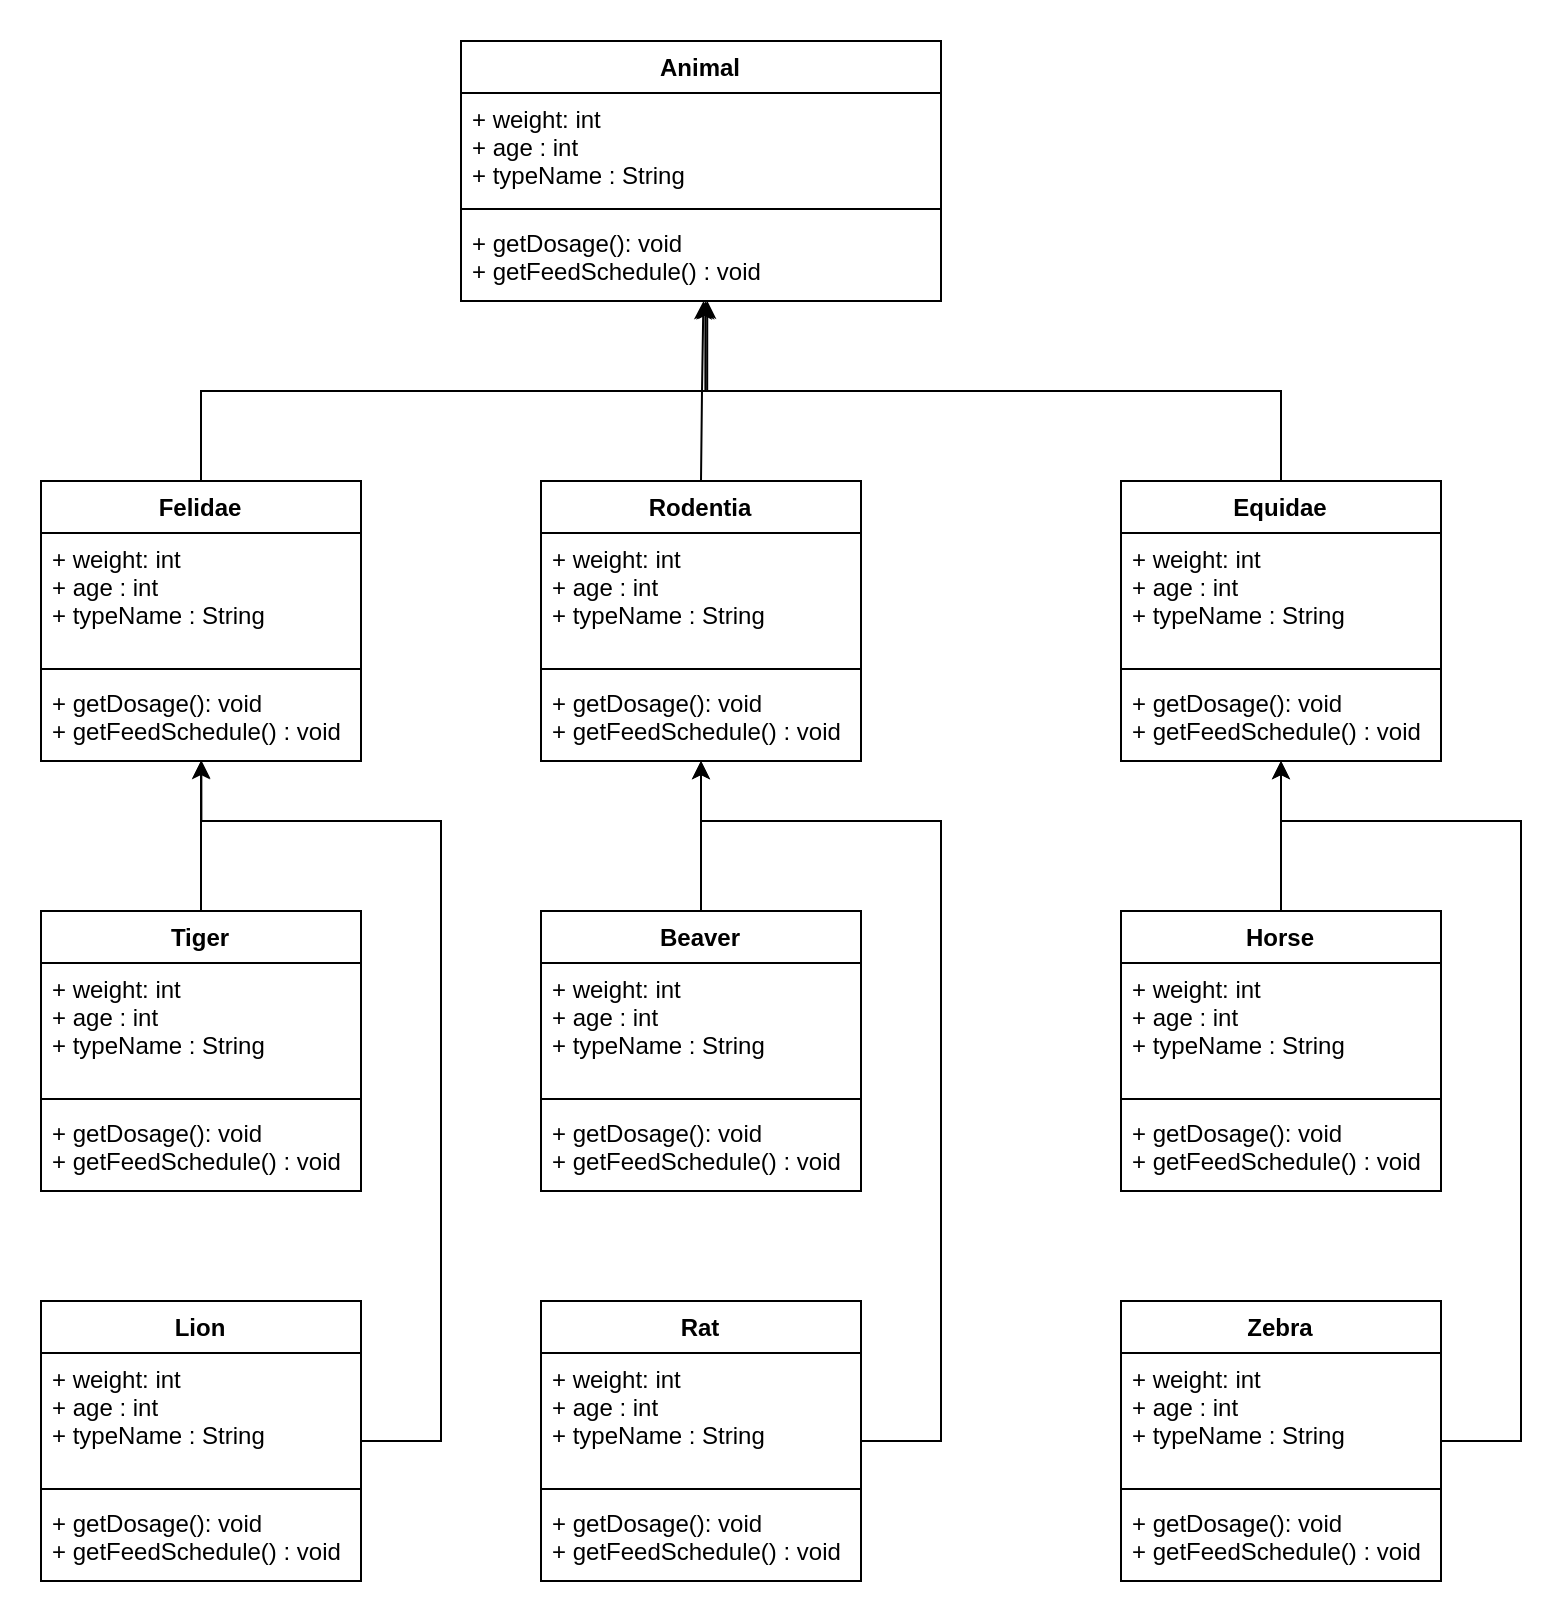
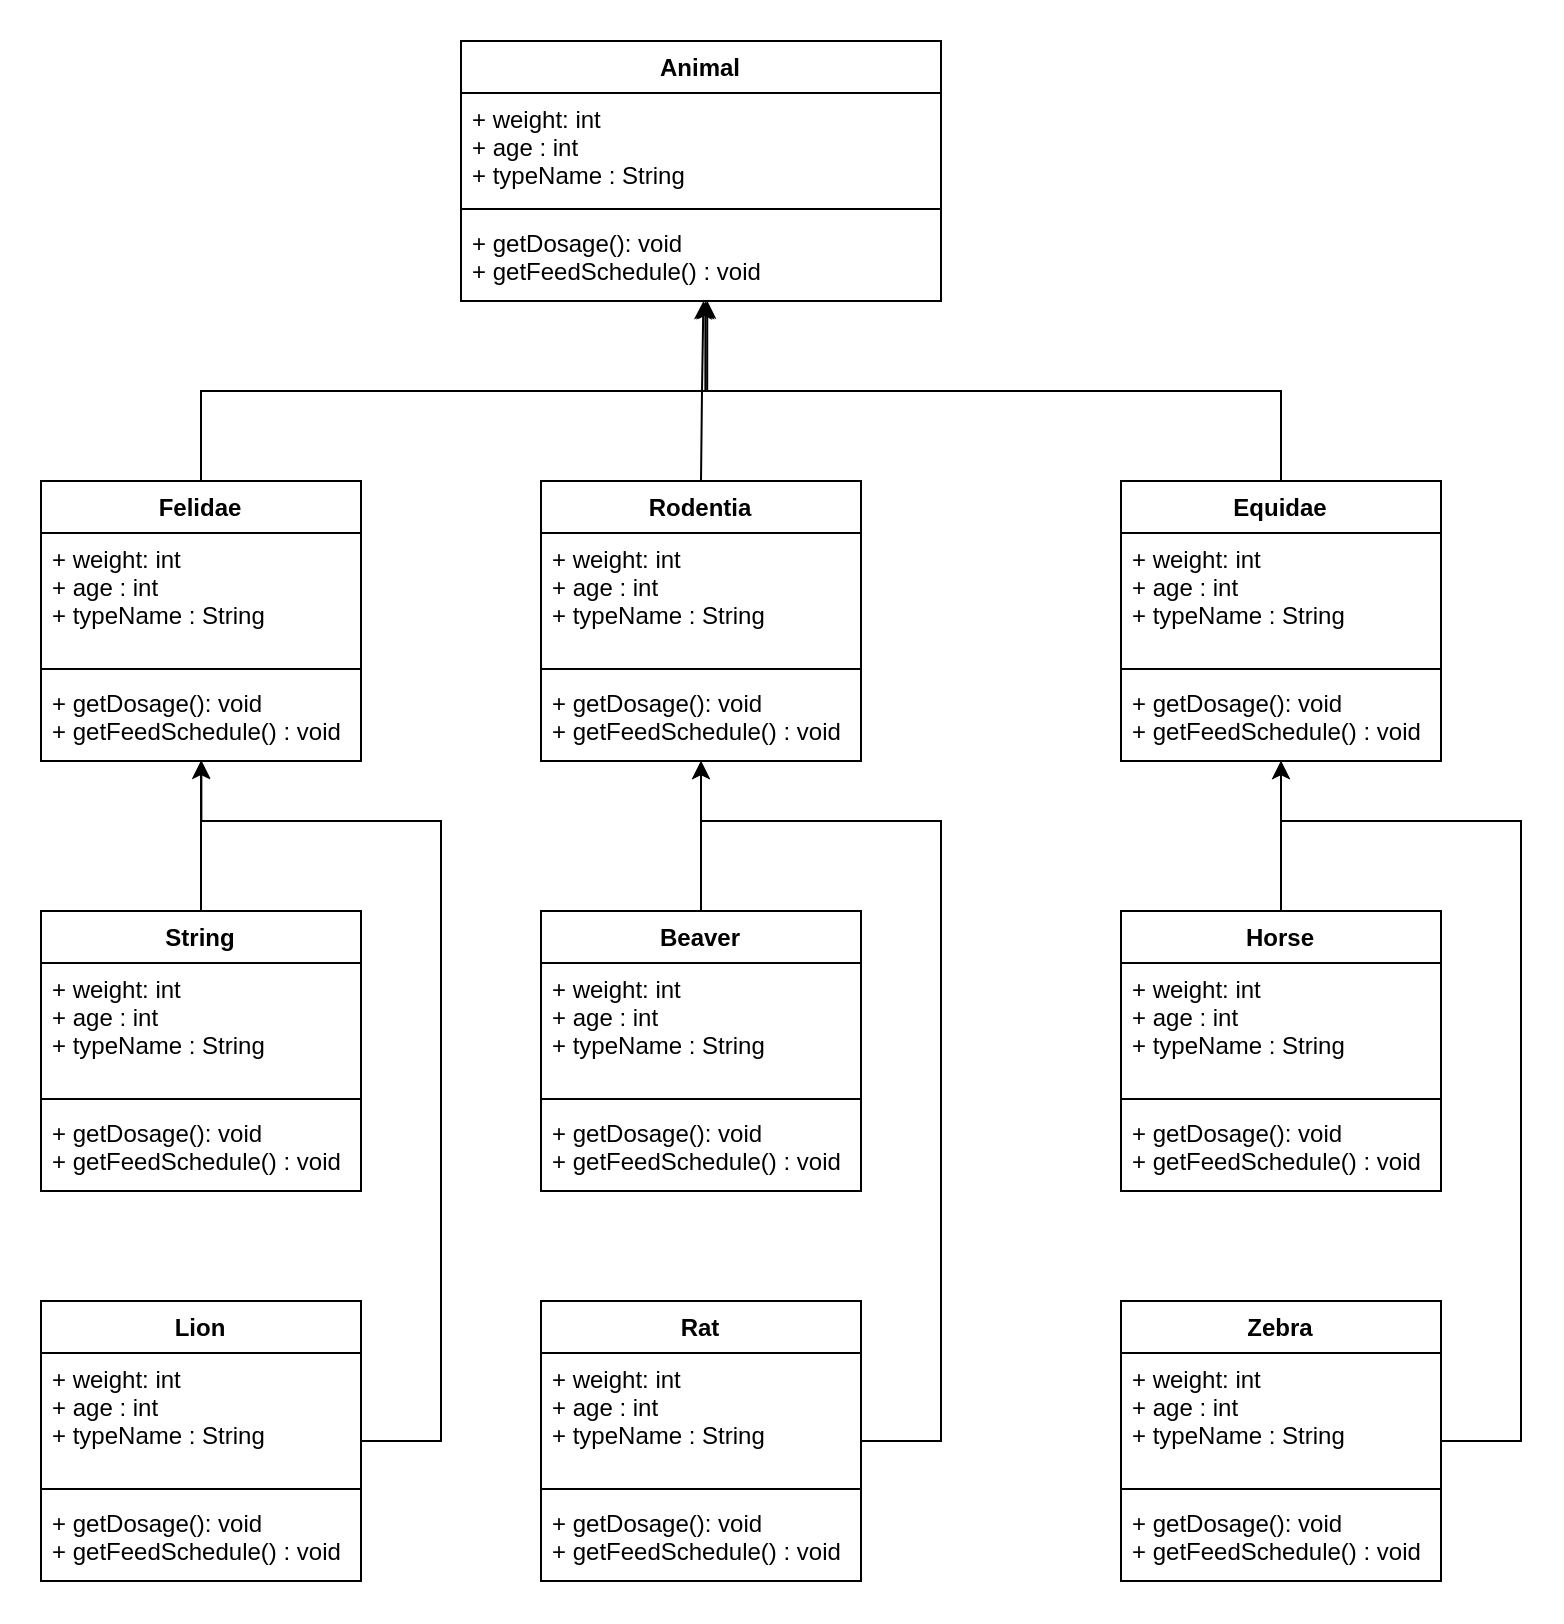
node "Tiger": label "Tiger" -> "String"
